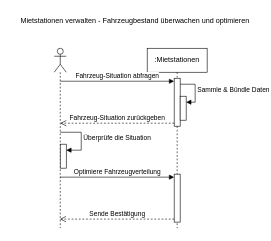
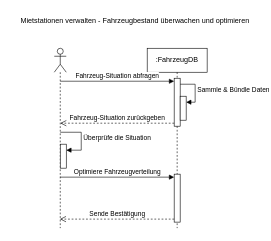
node ":Mietstationen": label ":Mietstationen" -> ":FahrzeugDB"
